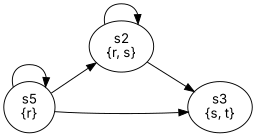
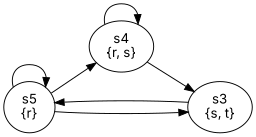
node "s2 {r, s}": label "s2 {r, s}" -> "s4 {r, s}"
edge "s3 {s, t}" -> "s5 {r}": added
